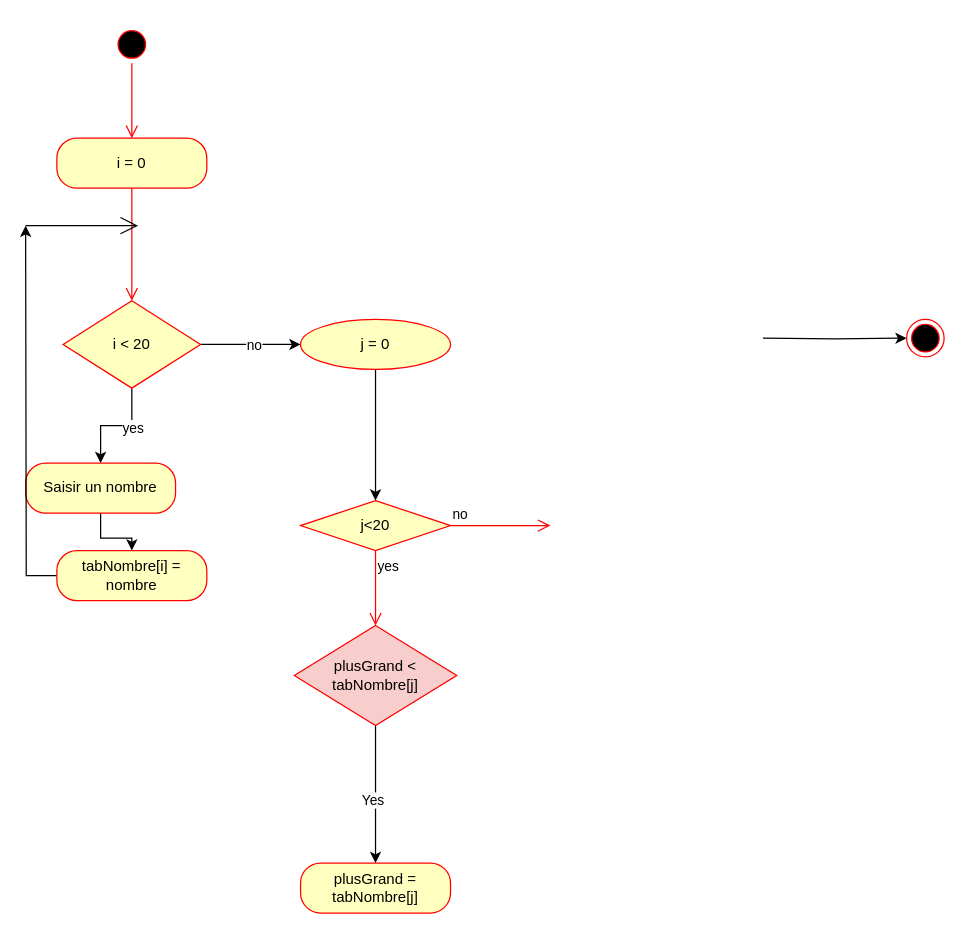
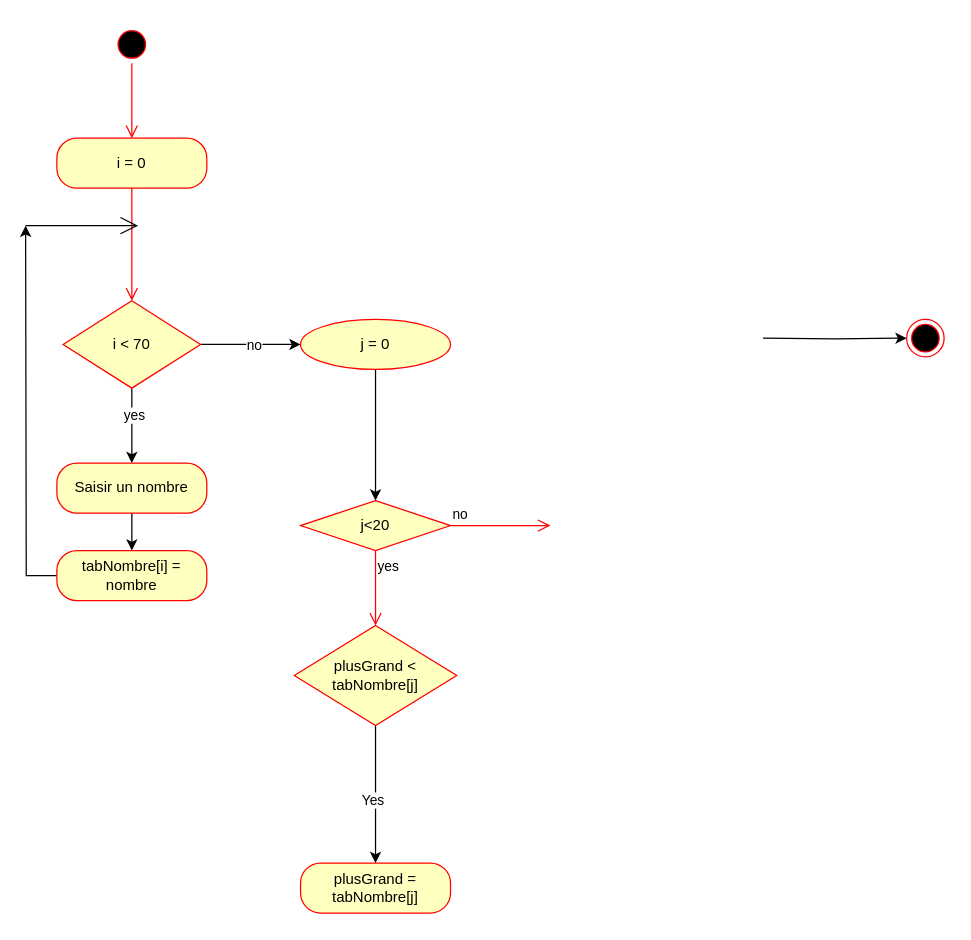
node "i < 20": label "i < 20" -> "i < 70"
node "Saisir un nombre": moved (101, 488) -> (132, 488)
node "plusGrand < tabNombre[j]": fillcolor #f8cecc -> #ffffc0
